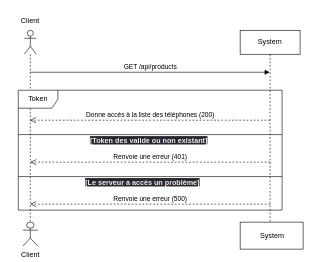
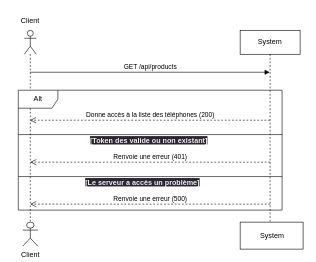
node "Token": label "Token" -> "Alt"
